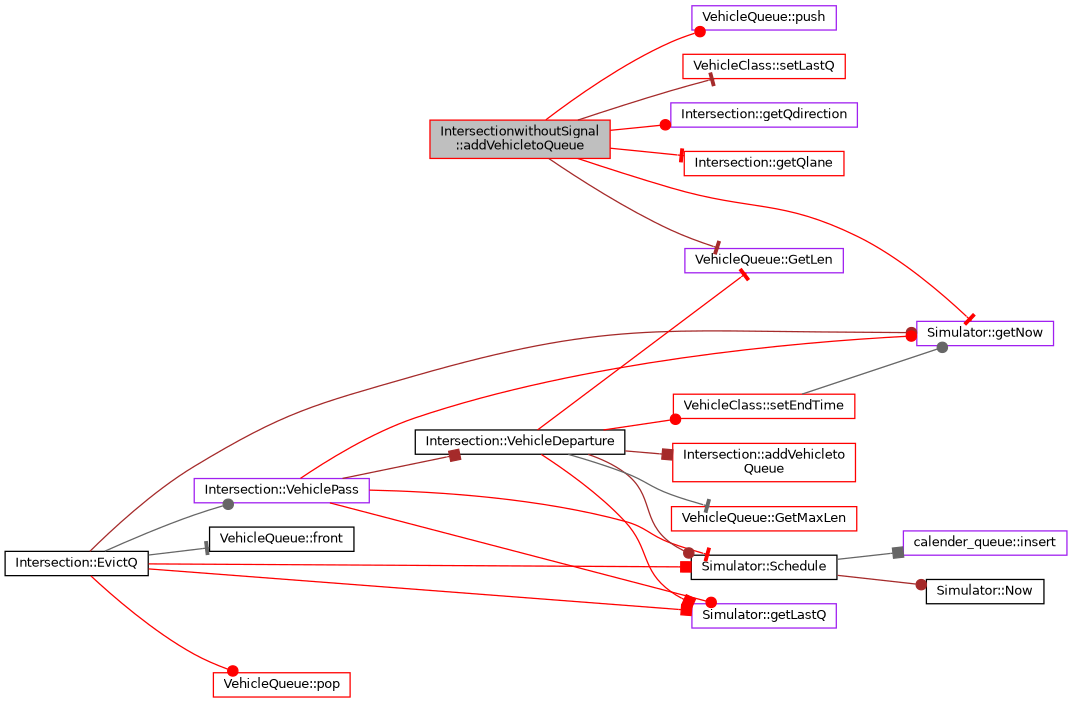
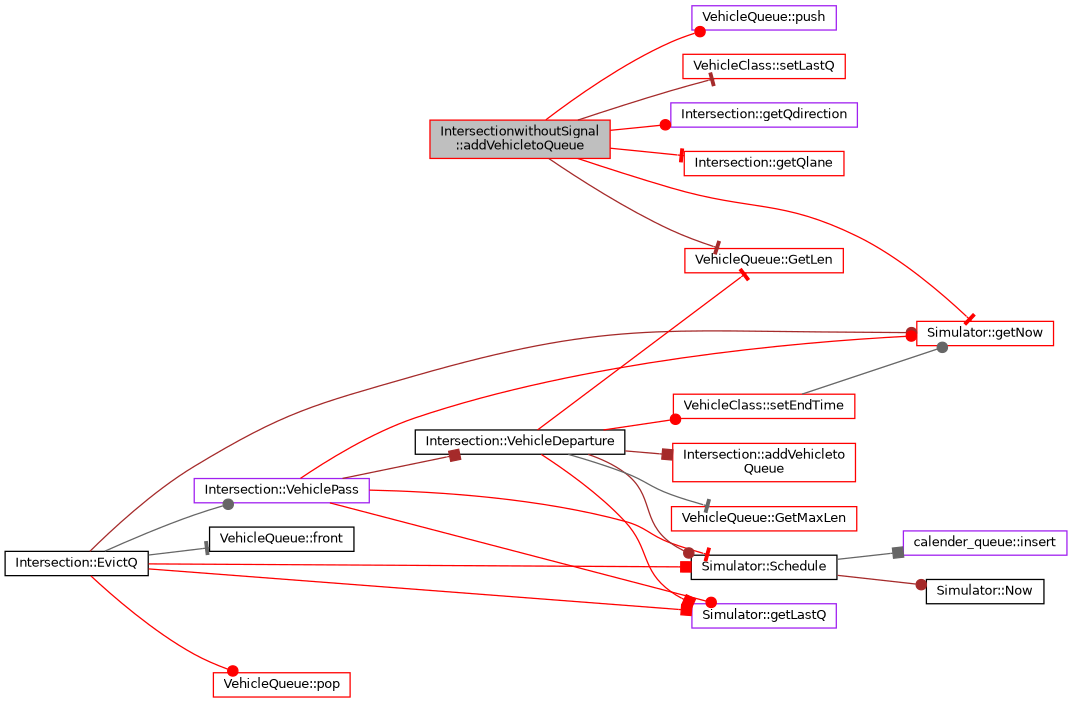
node "VehicleQueue::GetLen": color purple -> red
node "Simulator::getNow": color purple -> red
